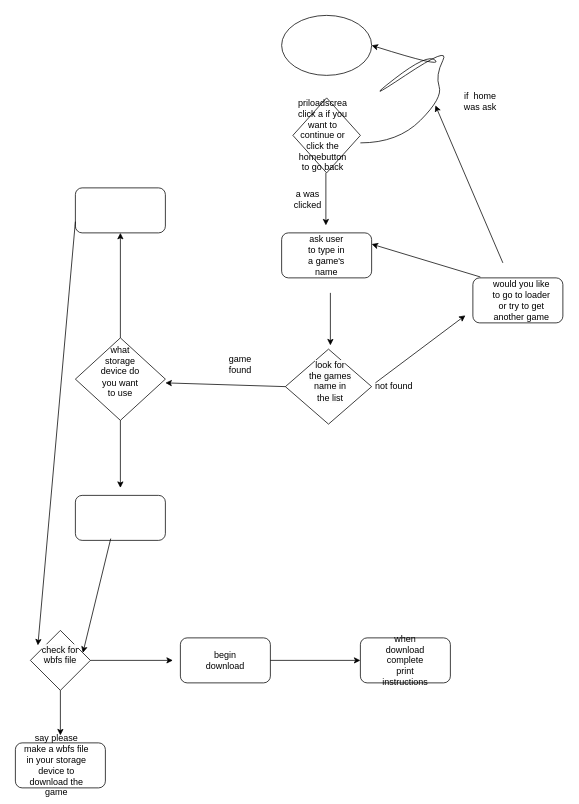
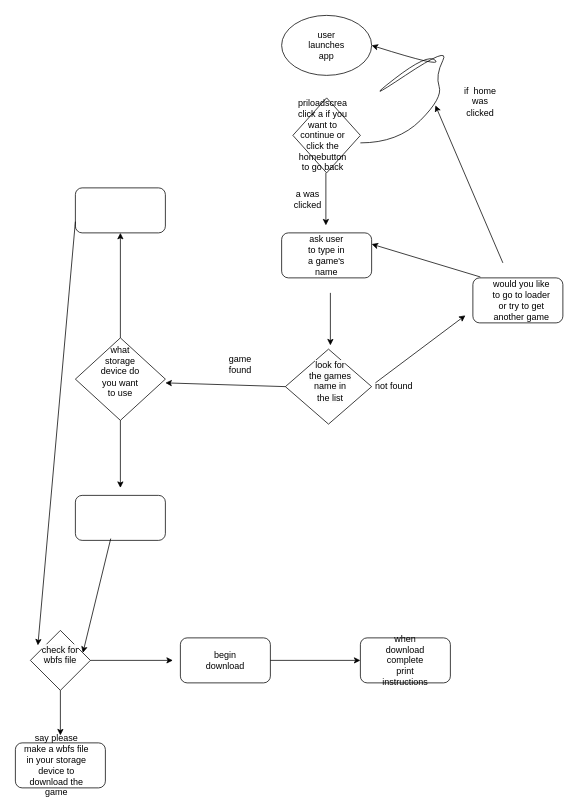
node "user launches app": added
node "if home was ask": label "if home was ask" -> "if home was clicked"
